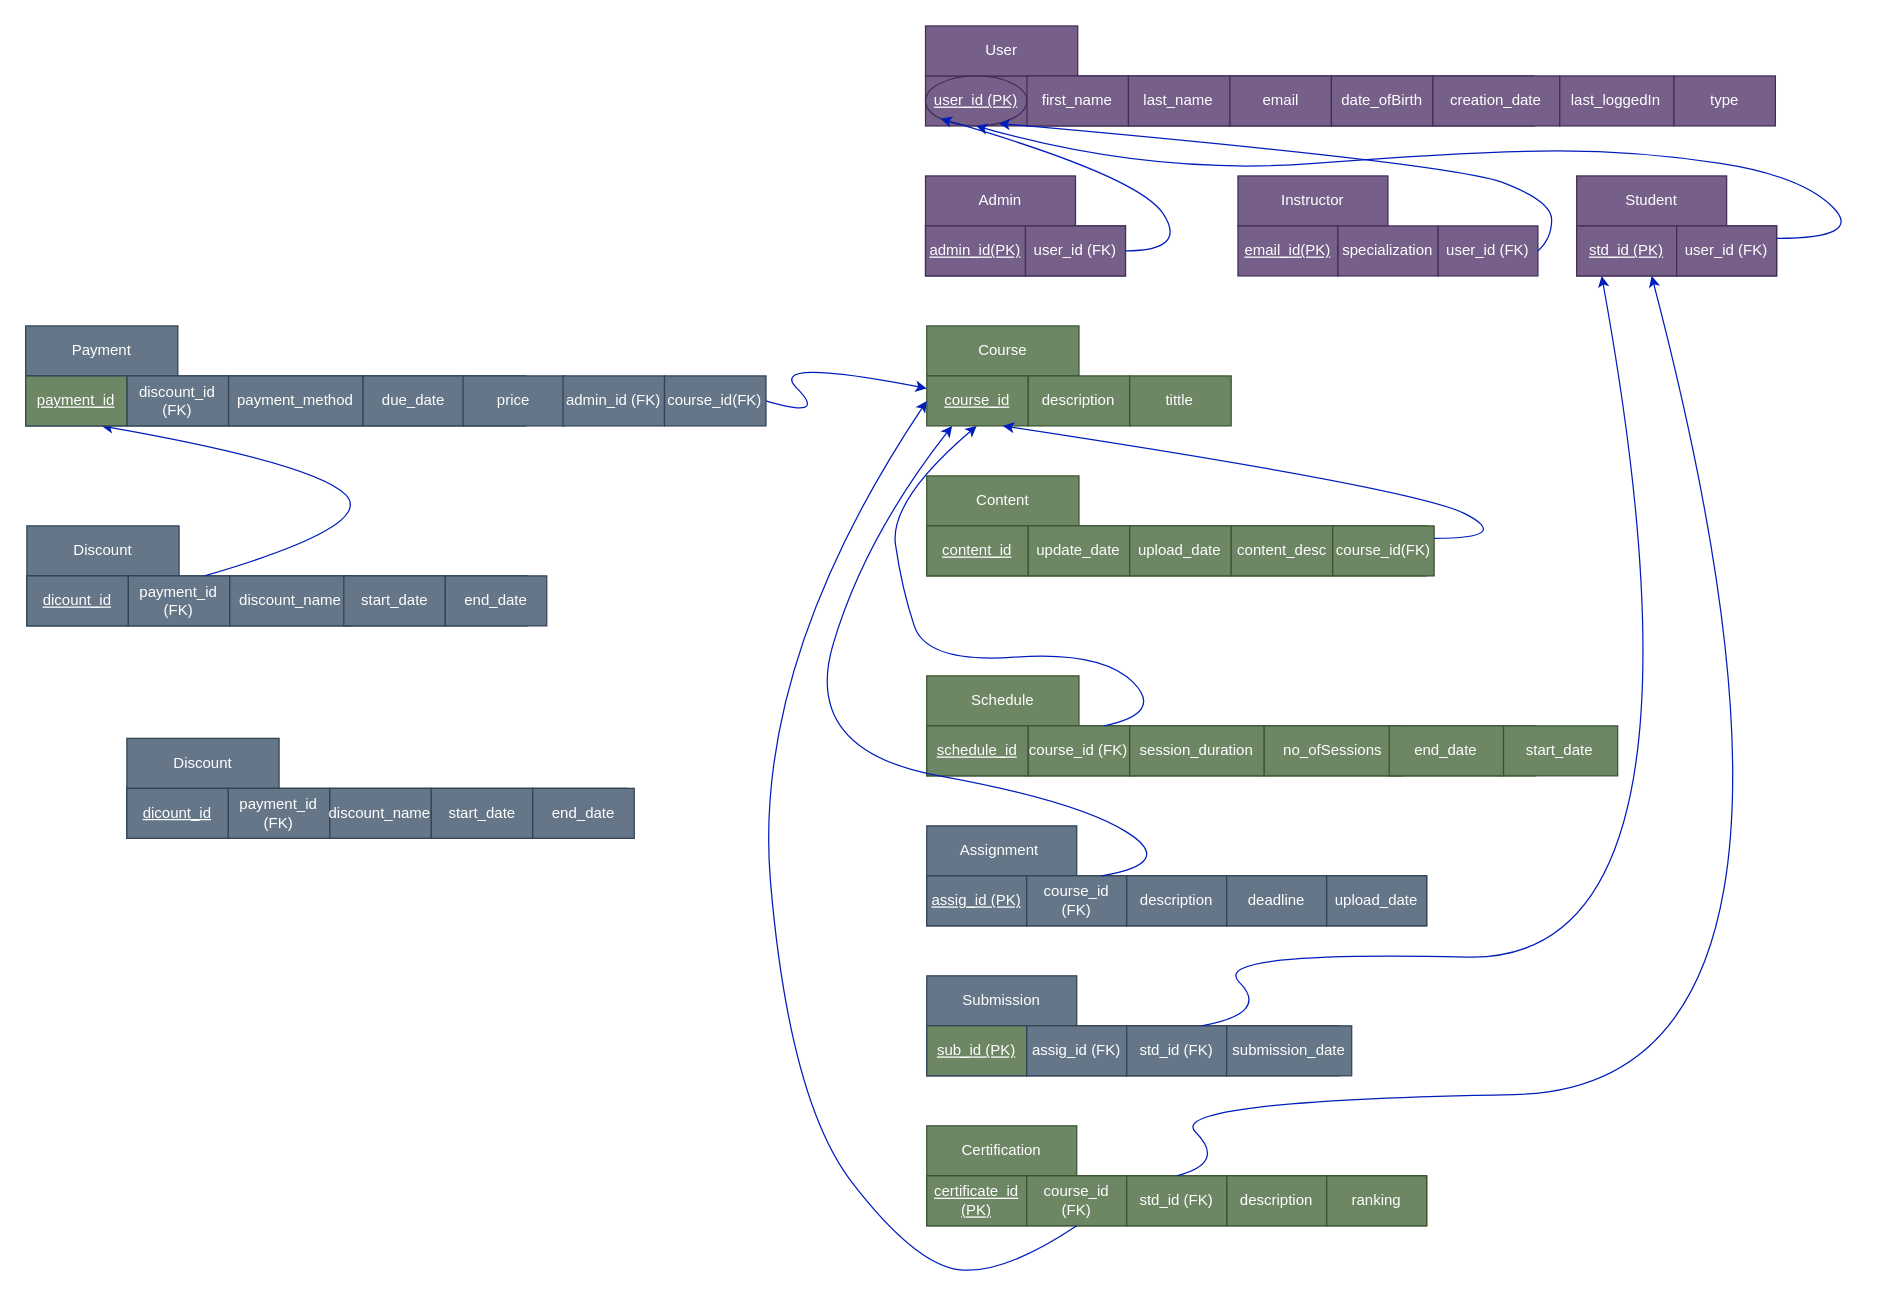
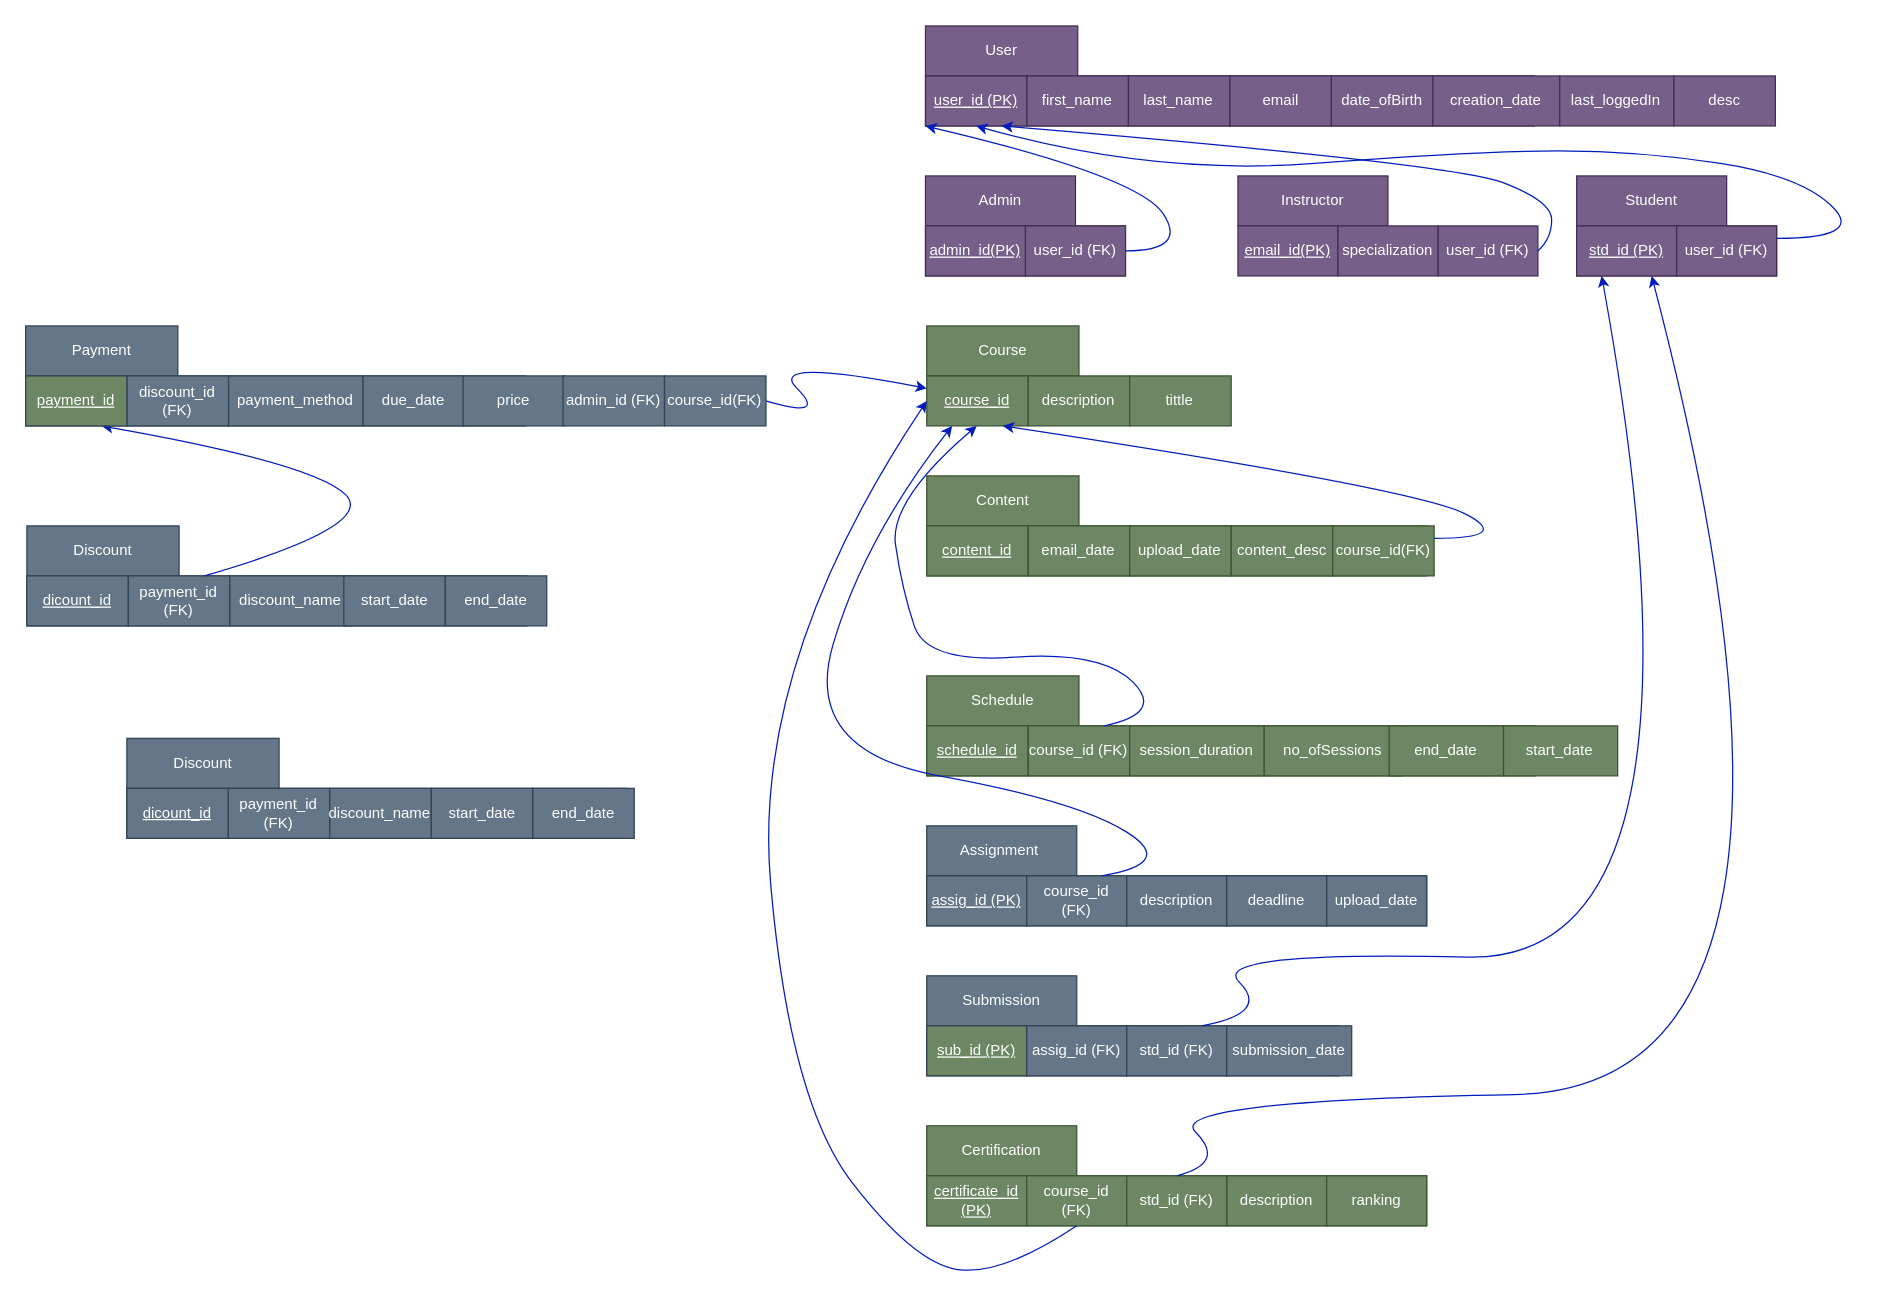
node "user_id (PK)": shape ellipse -> rectangle
node "type": label "type" -> "desc"
node "update_date": label "update_date" -> "email_date"
